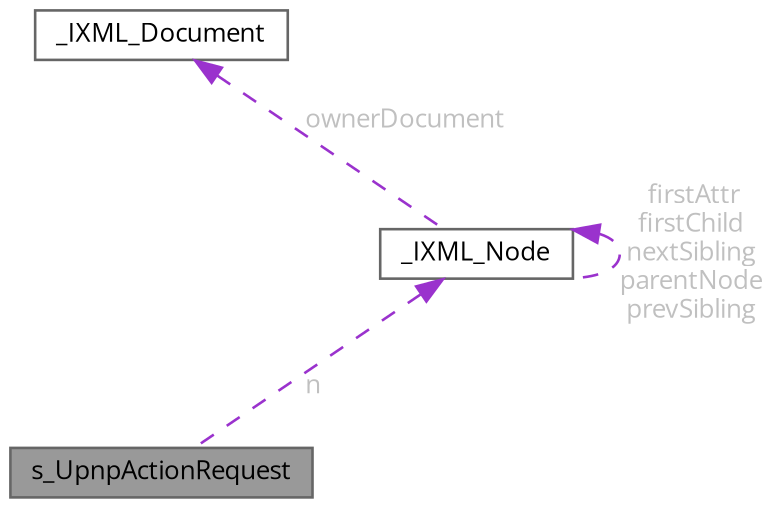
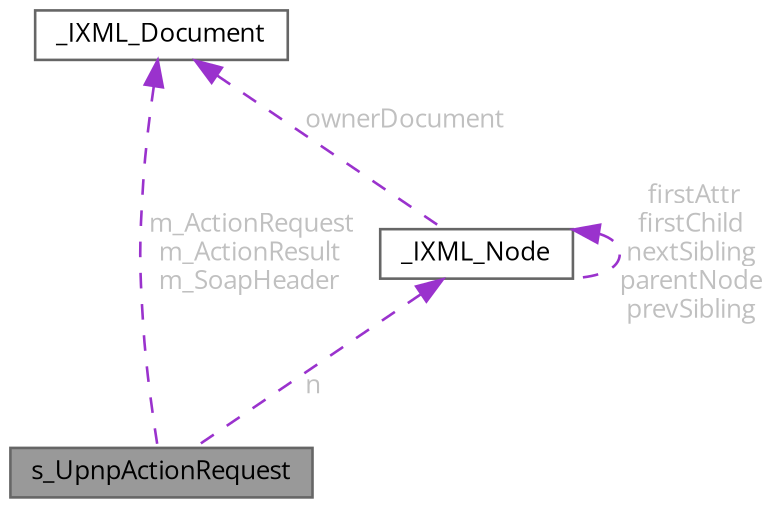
edge "s_UpnpActionRequest" -> "_IXML_Document": added, label "m_ActionRequest m_ActionResult m_SoapHeader"
